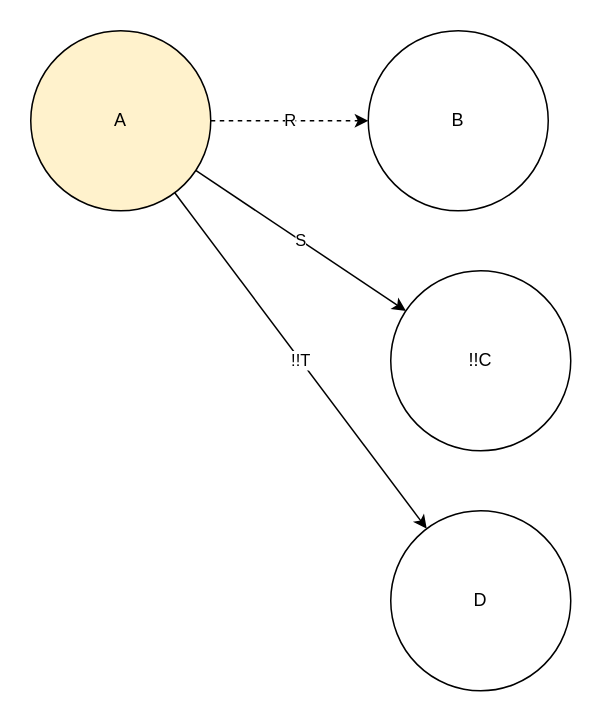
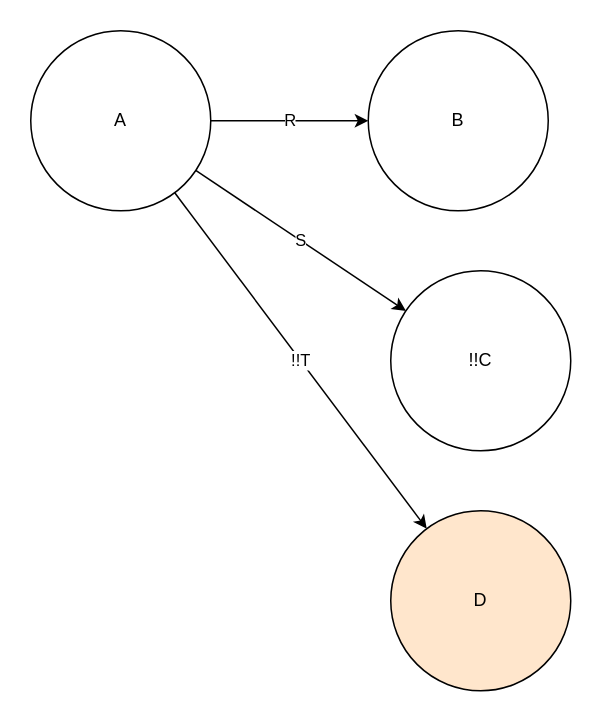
node "A": fillcolor #fff2cc -> #ffffff
edge "A" -> "B": style dashed -> solid
node "D": fillcolor #ffffff -> #ffe6cc
